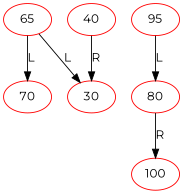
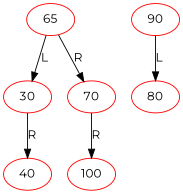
node "95": label "95" -> "90"
edge "40" -> "30": reversed
edge "65" -> "70": label "L" -> "R"
edge "80" -> "100": now "70" -> "100"
